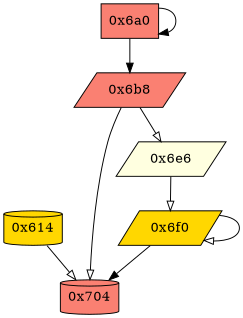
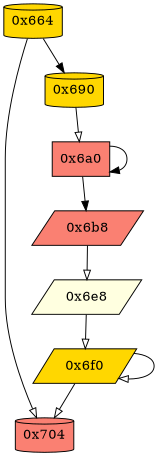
node "0x690": added
node "0x6e6": label "0x6e6" -> "0x6e8"
edge "0x6b8" -> "0x704": removed
node "0x614": label "0x614" -> "0x664"
edge "0x6f0" -> "0x704": arrowhead normal -> onormal
